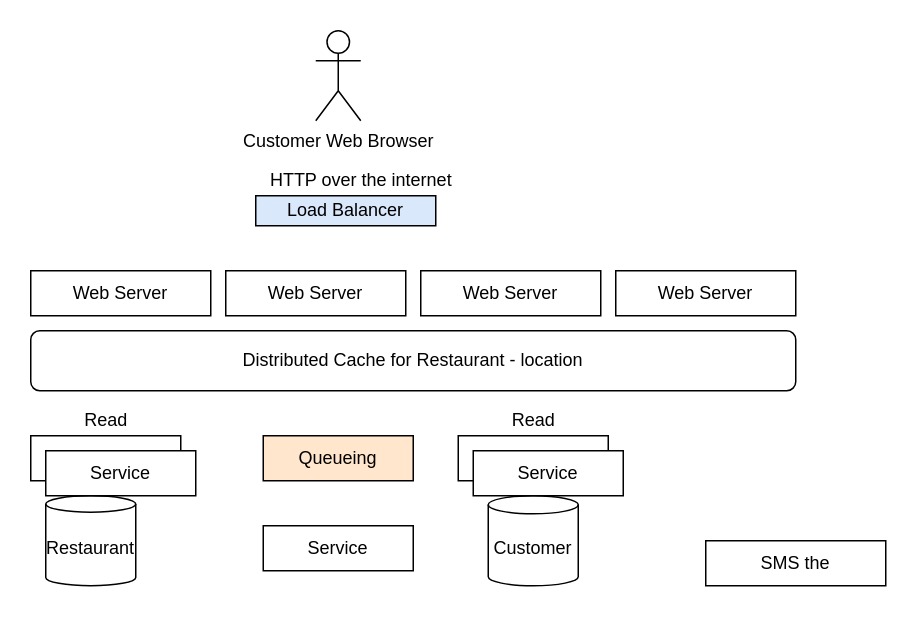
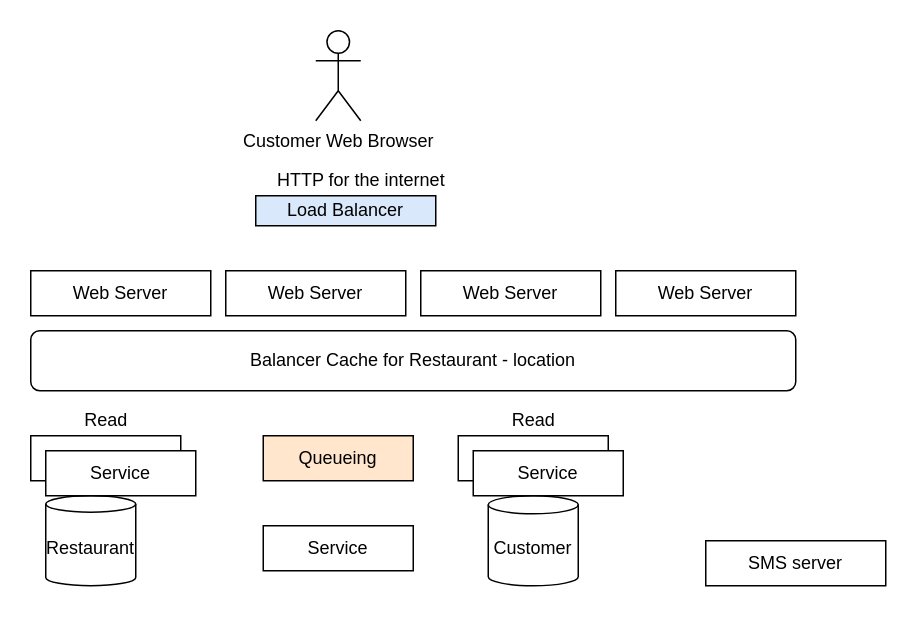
node "HTTP over the internet": label "HTTP over the internet" -> "HTTP for the internet"
node "Distributed Cache for Restaurant - location": label "Distributed Cache for Restaurant - location" -> "Balancer Cache for Restaurant - location"
node "SMS the": label "SMS the" -> "SMS server"
